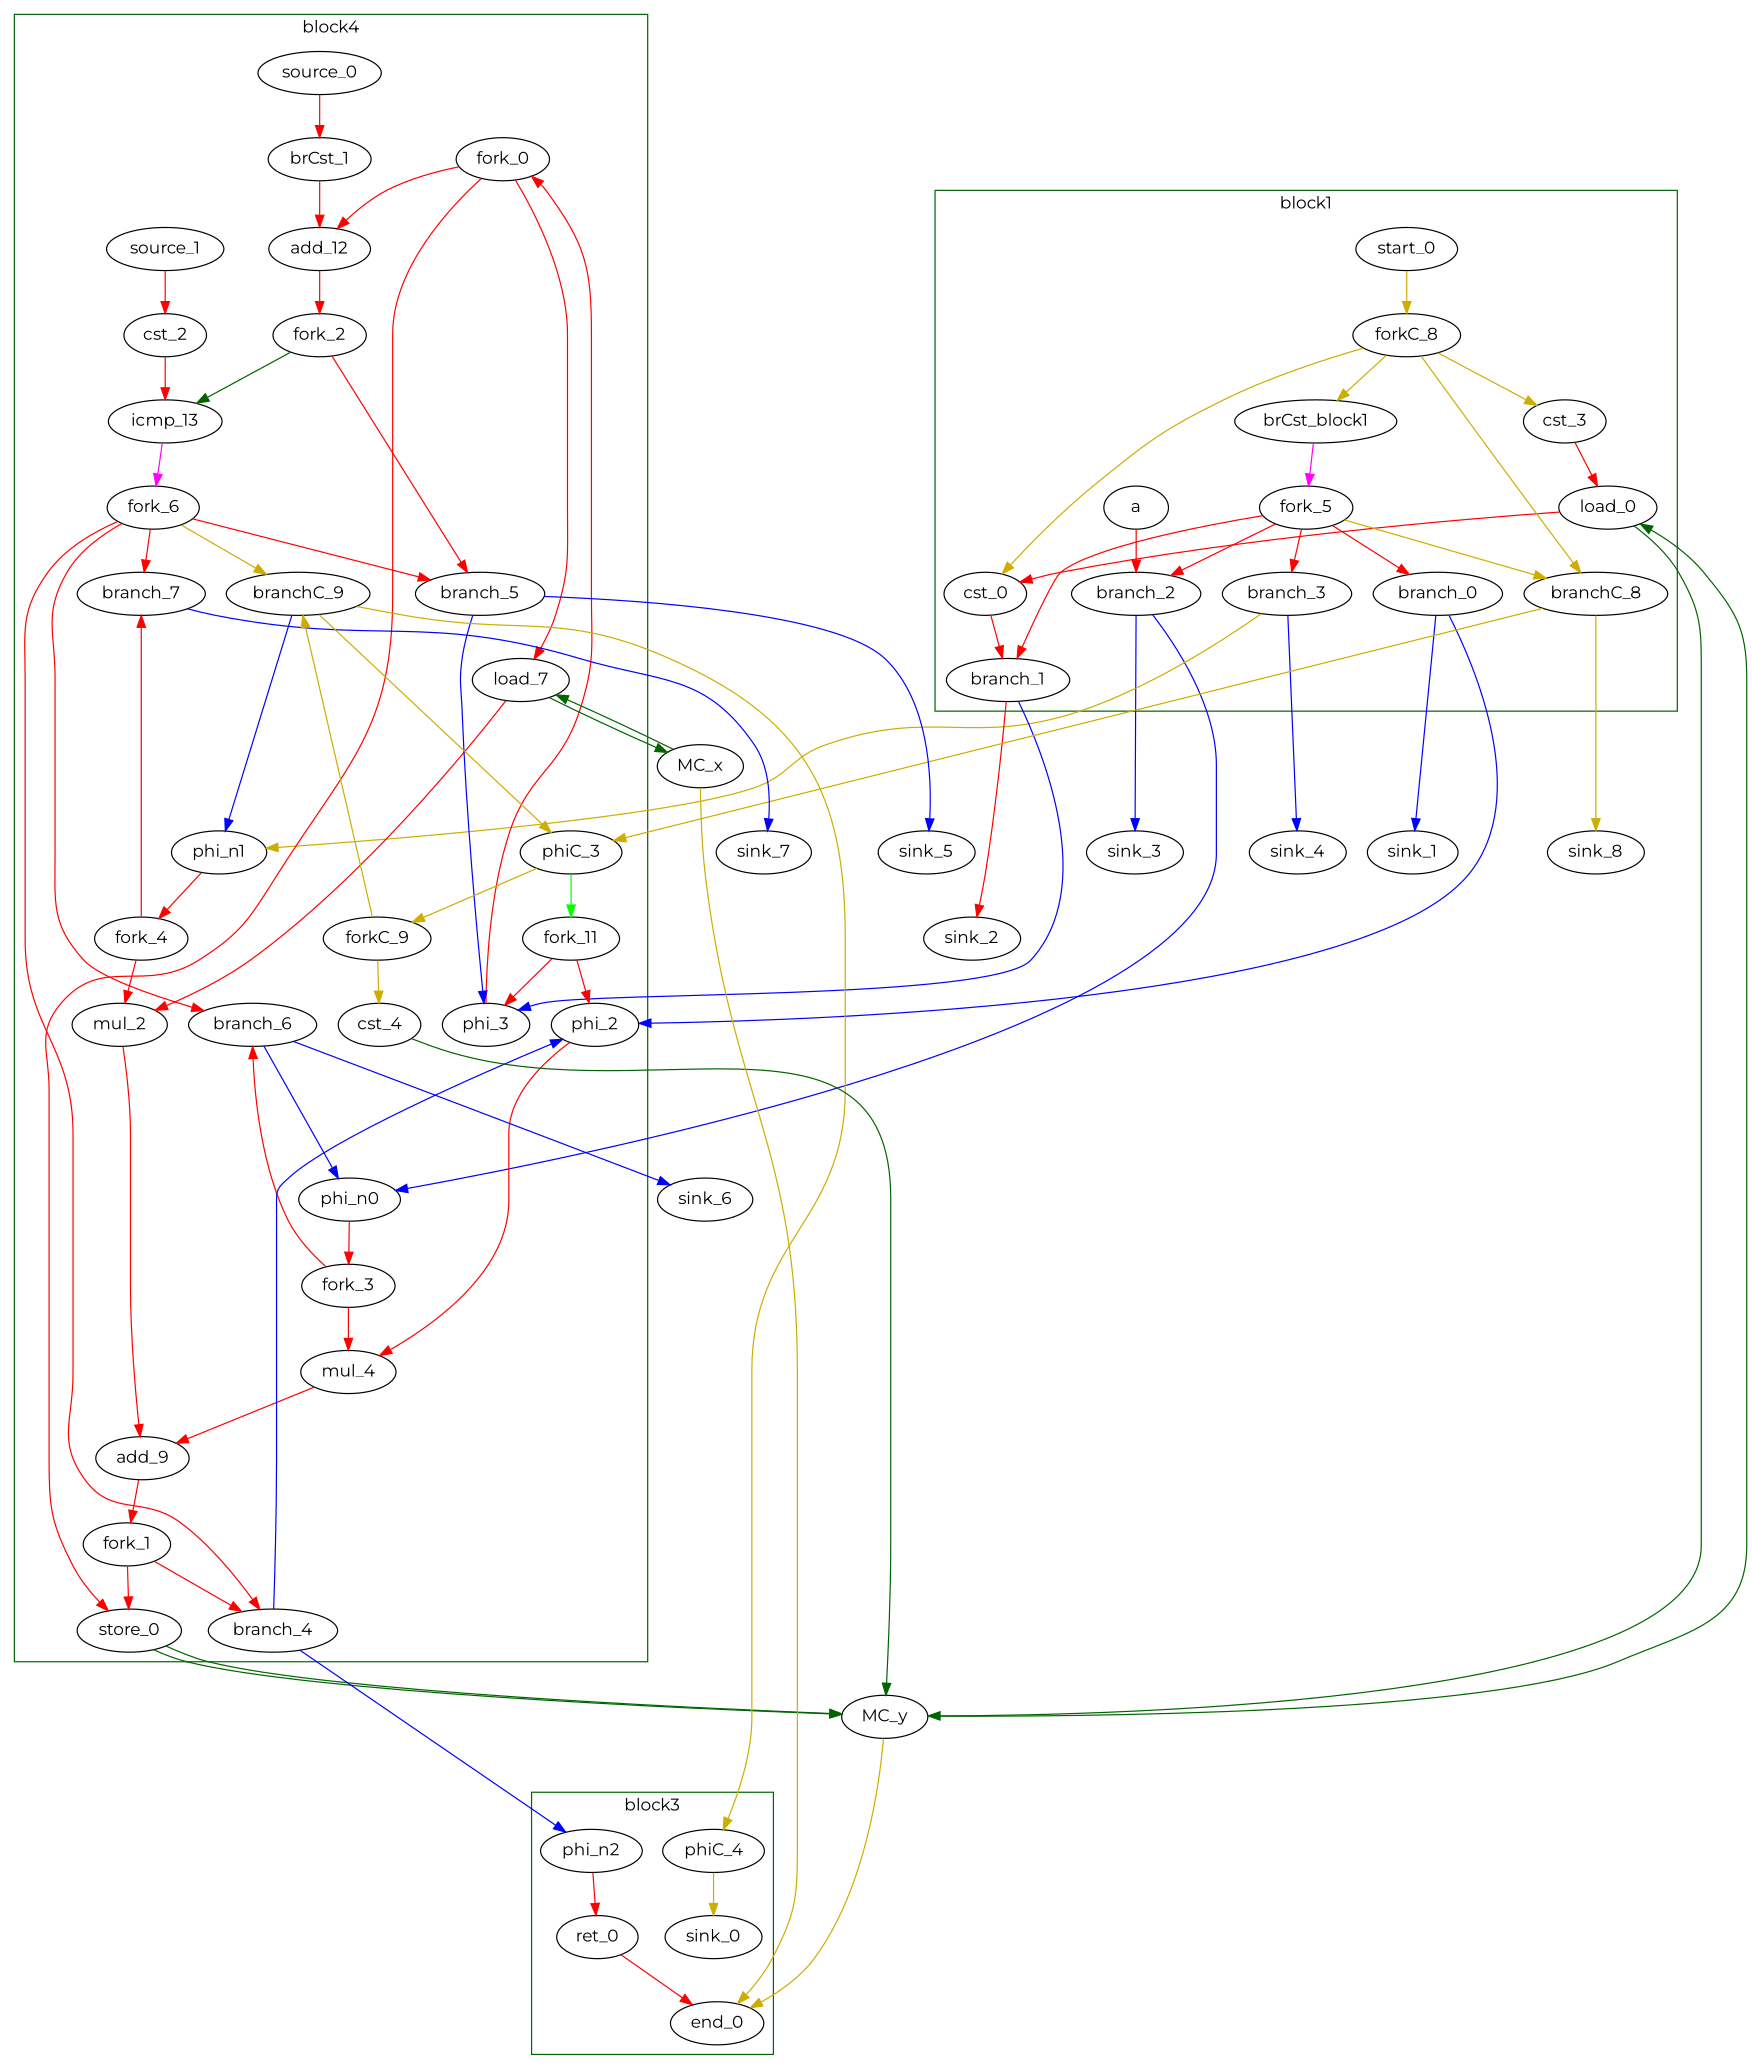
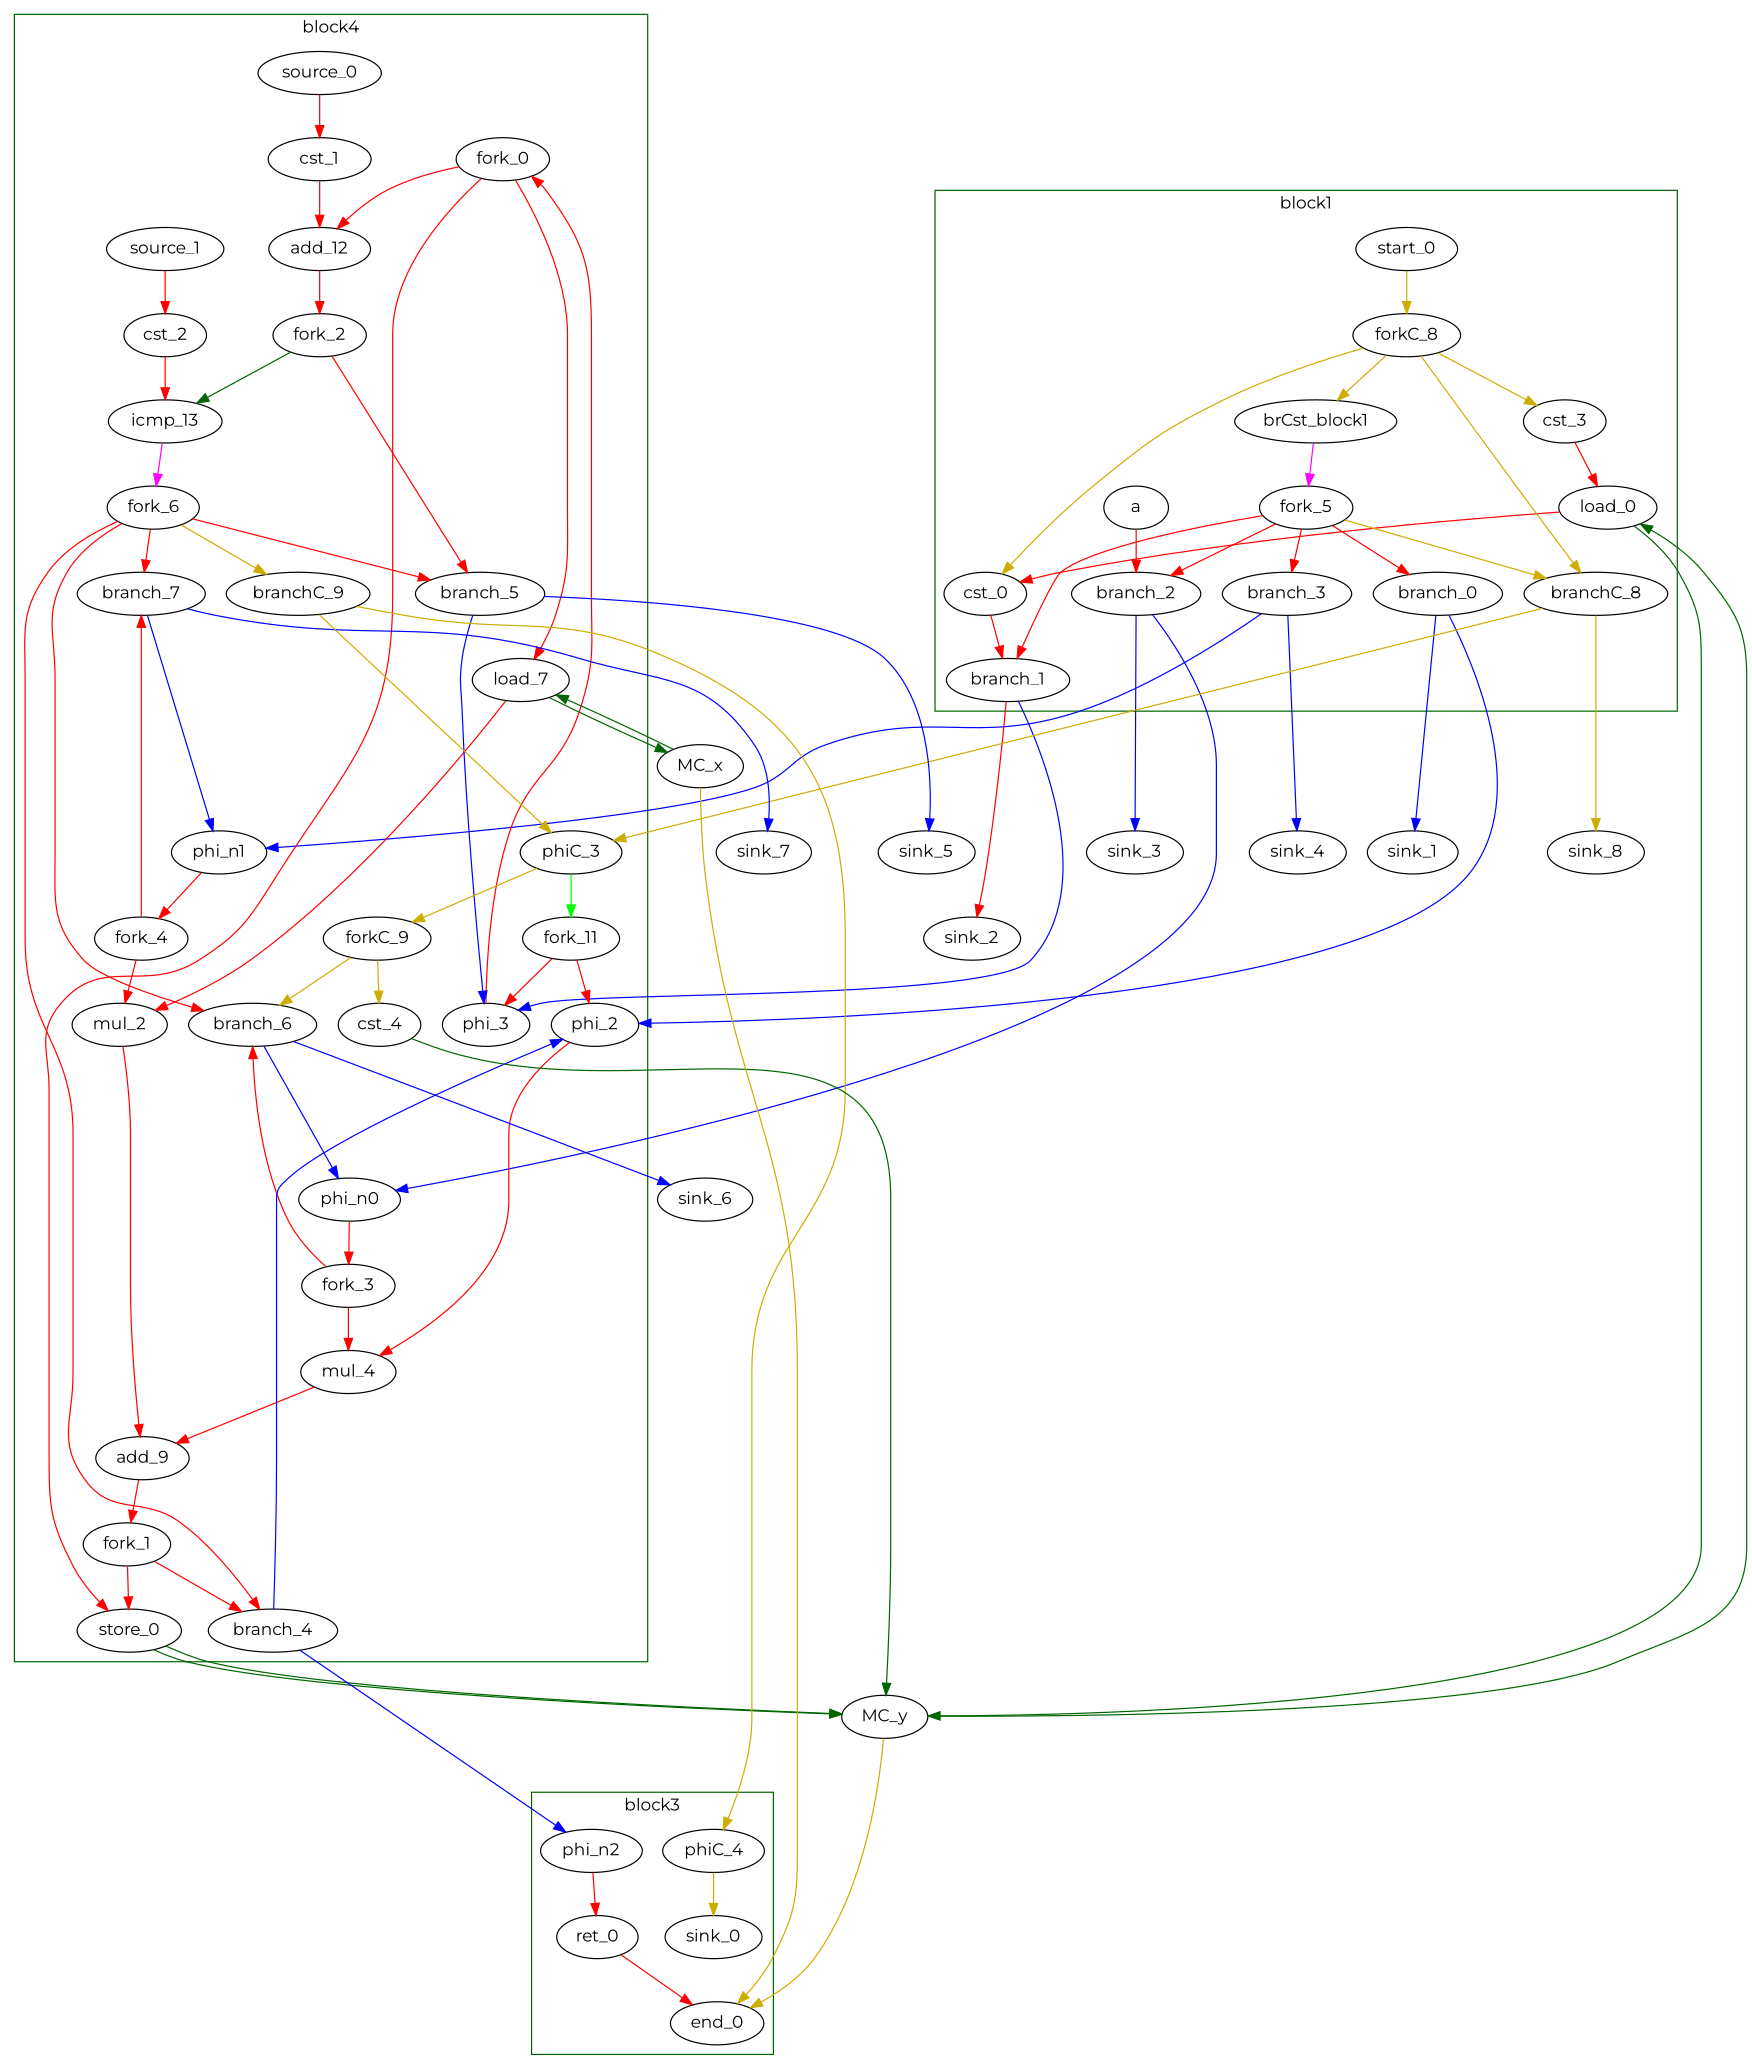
node "brCst_1": label "brCst_1" -> "cst_1"
edge "branchC_9" -> "phi_n1": now "branch_7" -> "phi_n1"
edge "forkC_9" -> "branchC_9": now "forkC_9" -> "branch_6"
edge "branch_3" -> "phi_n1": color gold3 -> blue
